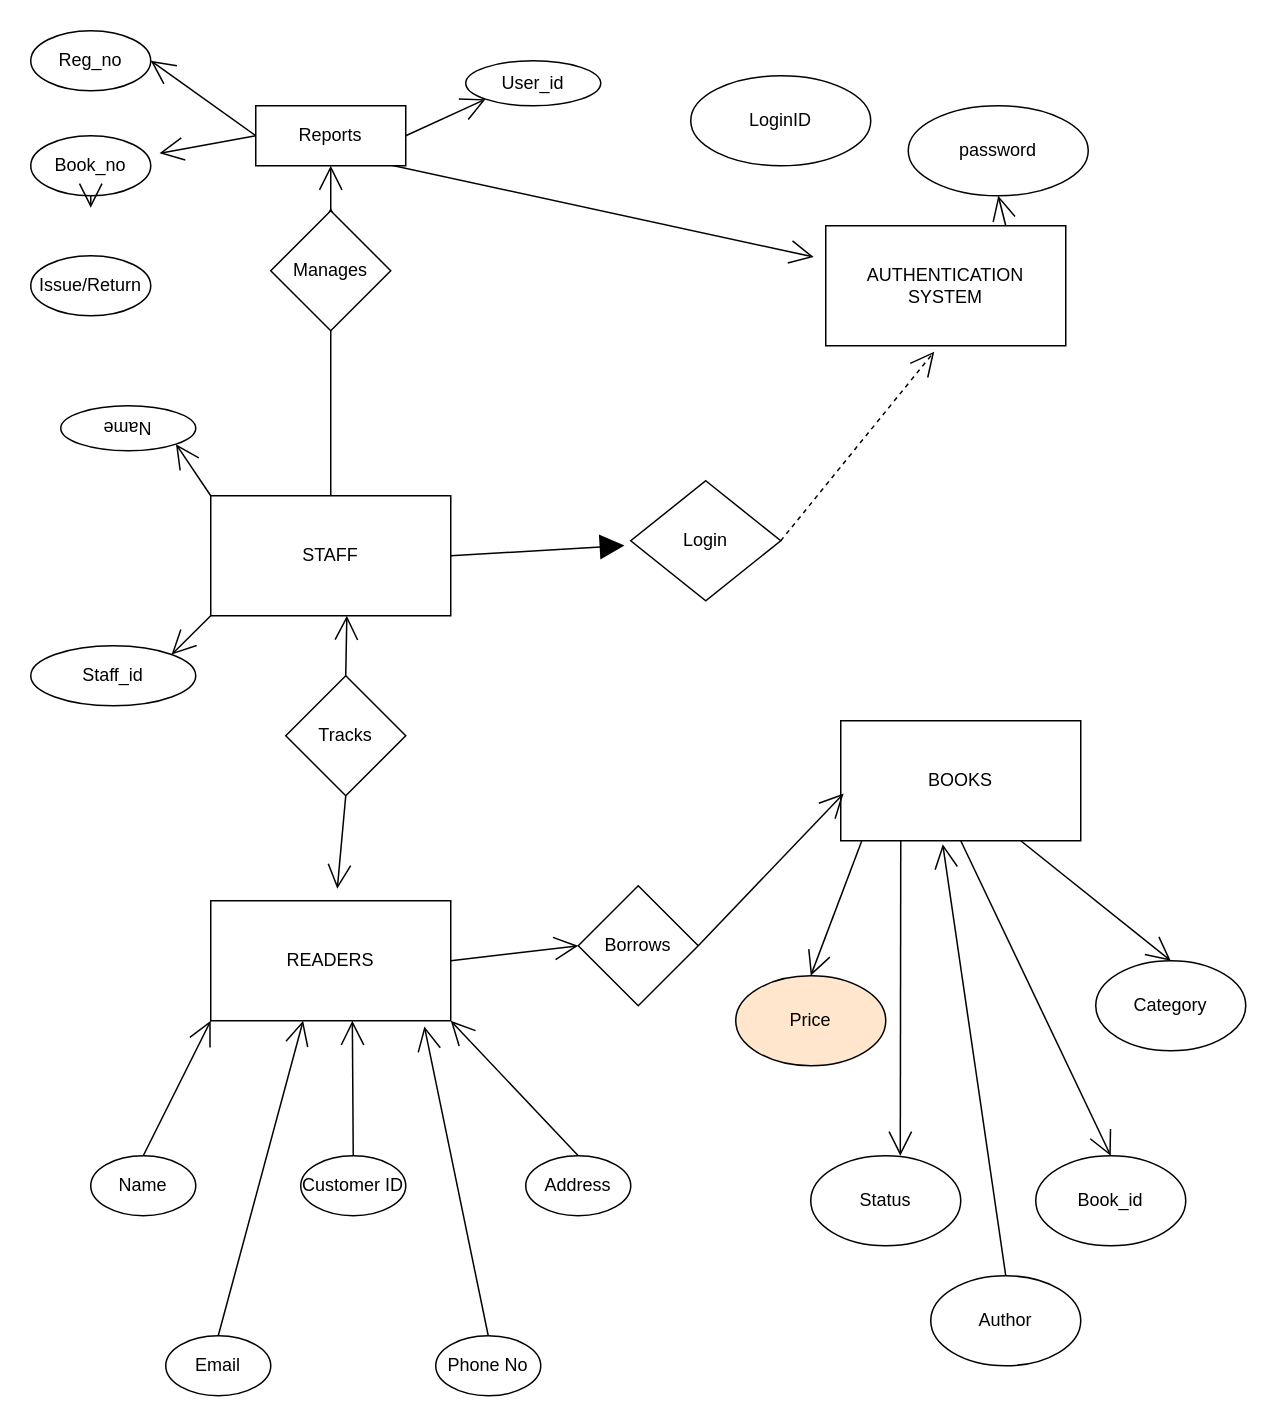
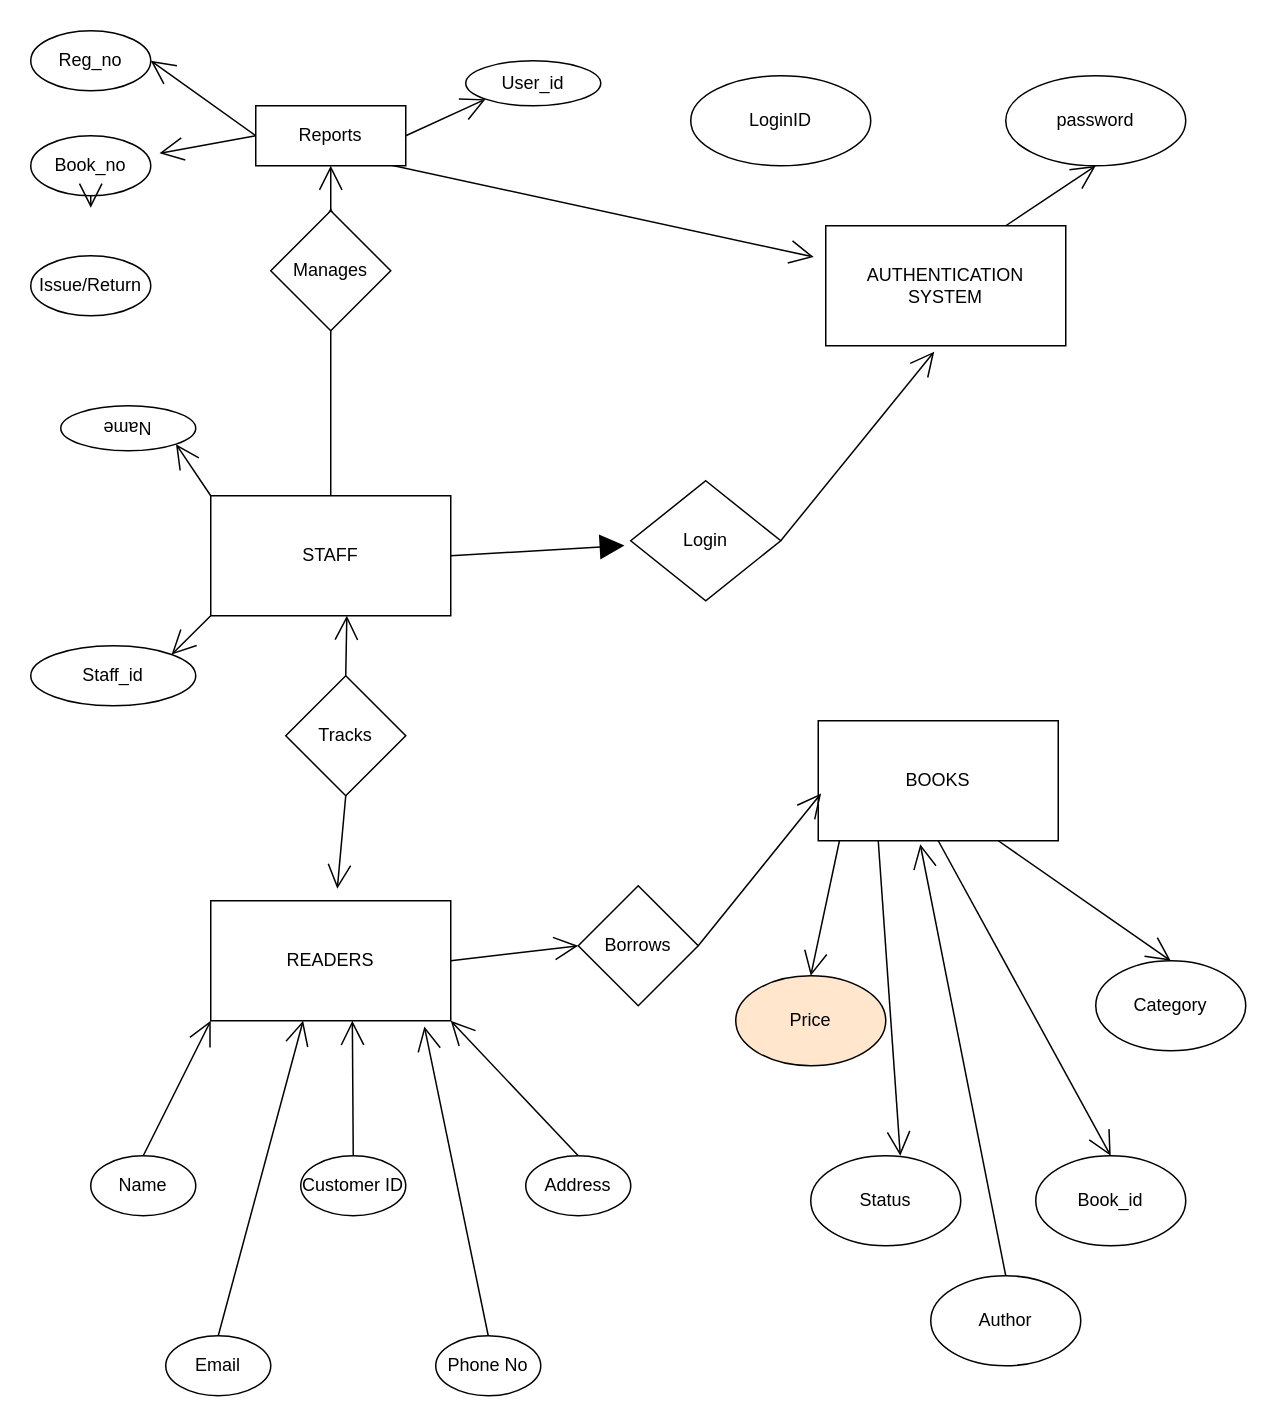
node "password": moved (998, 151) -> (1096, 121)
edge "Login" -> "AUTHENTICATION SYSTEM": style dashed -> solid
node "BOOKS": moved (961, 781) -> (938, 781)
